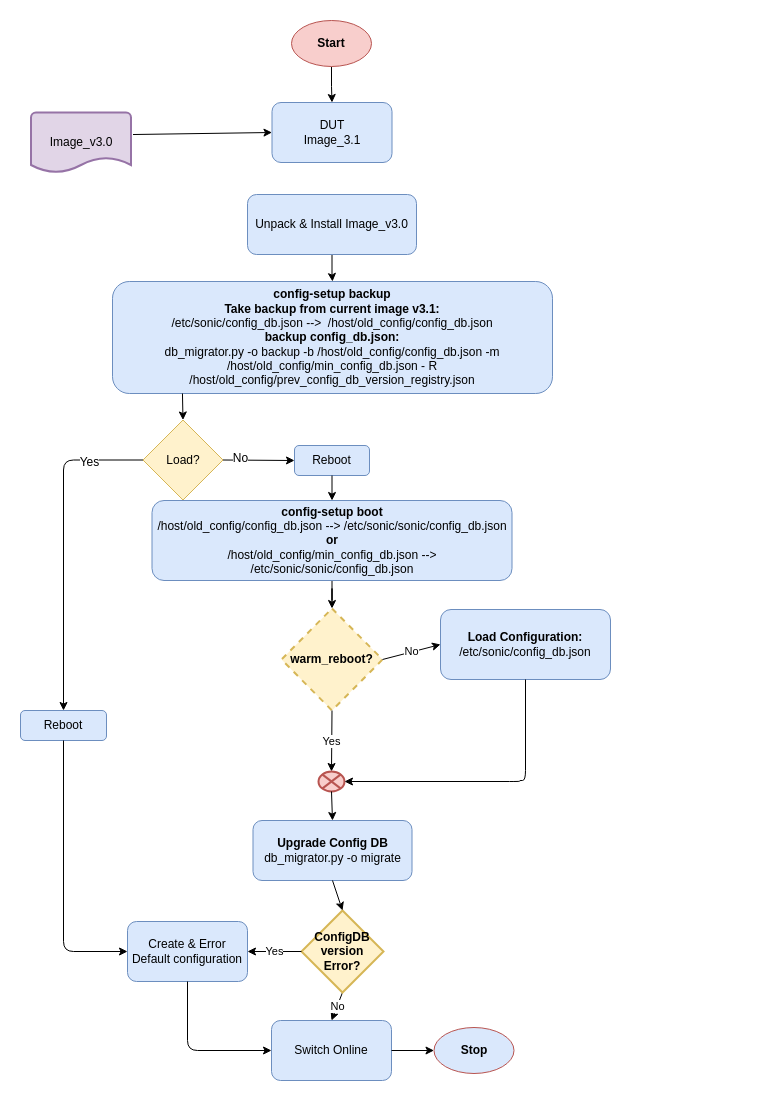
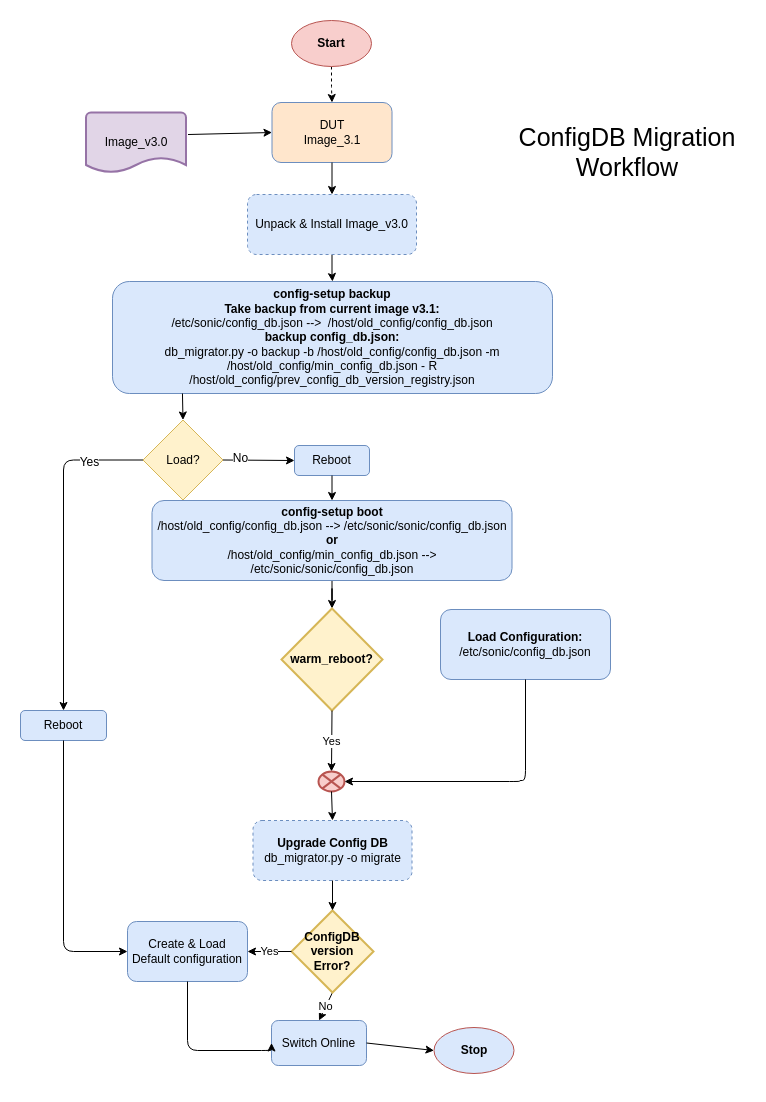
edge "Start" -> "DUT Image_3.1": style solid -> dashed
node "DUT Image_3.1": fillcolor #dae8fc -> #ffe6cc
node "Image_v3.0": moved (81, 143) -> (136, 143)
node "ConfigDB Migration Workflow": added
edge "DUT Image_3.1" -> "Unpack & Install Image_v3.0": added
node "Unpack & Install Image_v3.0": style solid -> dashed
edge "warm_reboot?" -> "Load Configuration: /etc/sonic/config_db.json": removed, label "No"
node "warm_reboot?": style dashed -> solid
node "Upgrade Config DB db_migrator.py -o migrate": style solid -> dashed
node "Create & Error Default configuration": label "Create & Error Default configuration" -> "Create & Load Default configuration"
node "ConfigDB version Error?": moved (343, 952) -> (333, 952)
node "Switch Online": size 120x60 -> 95x45
